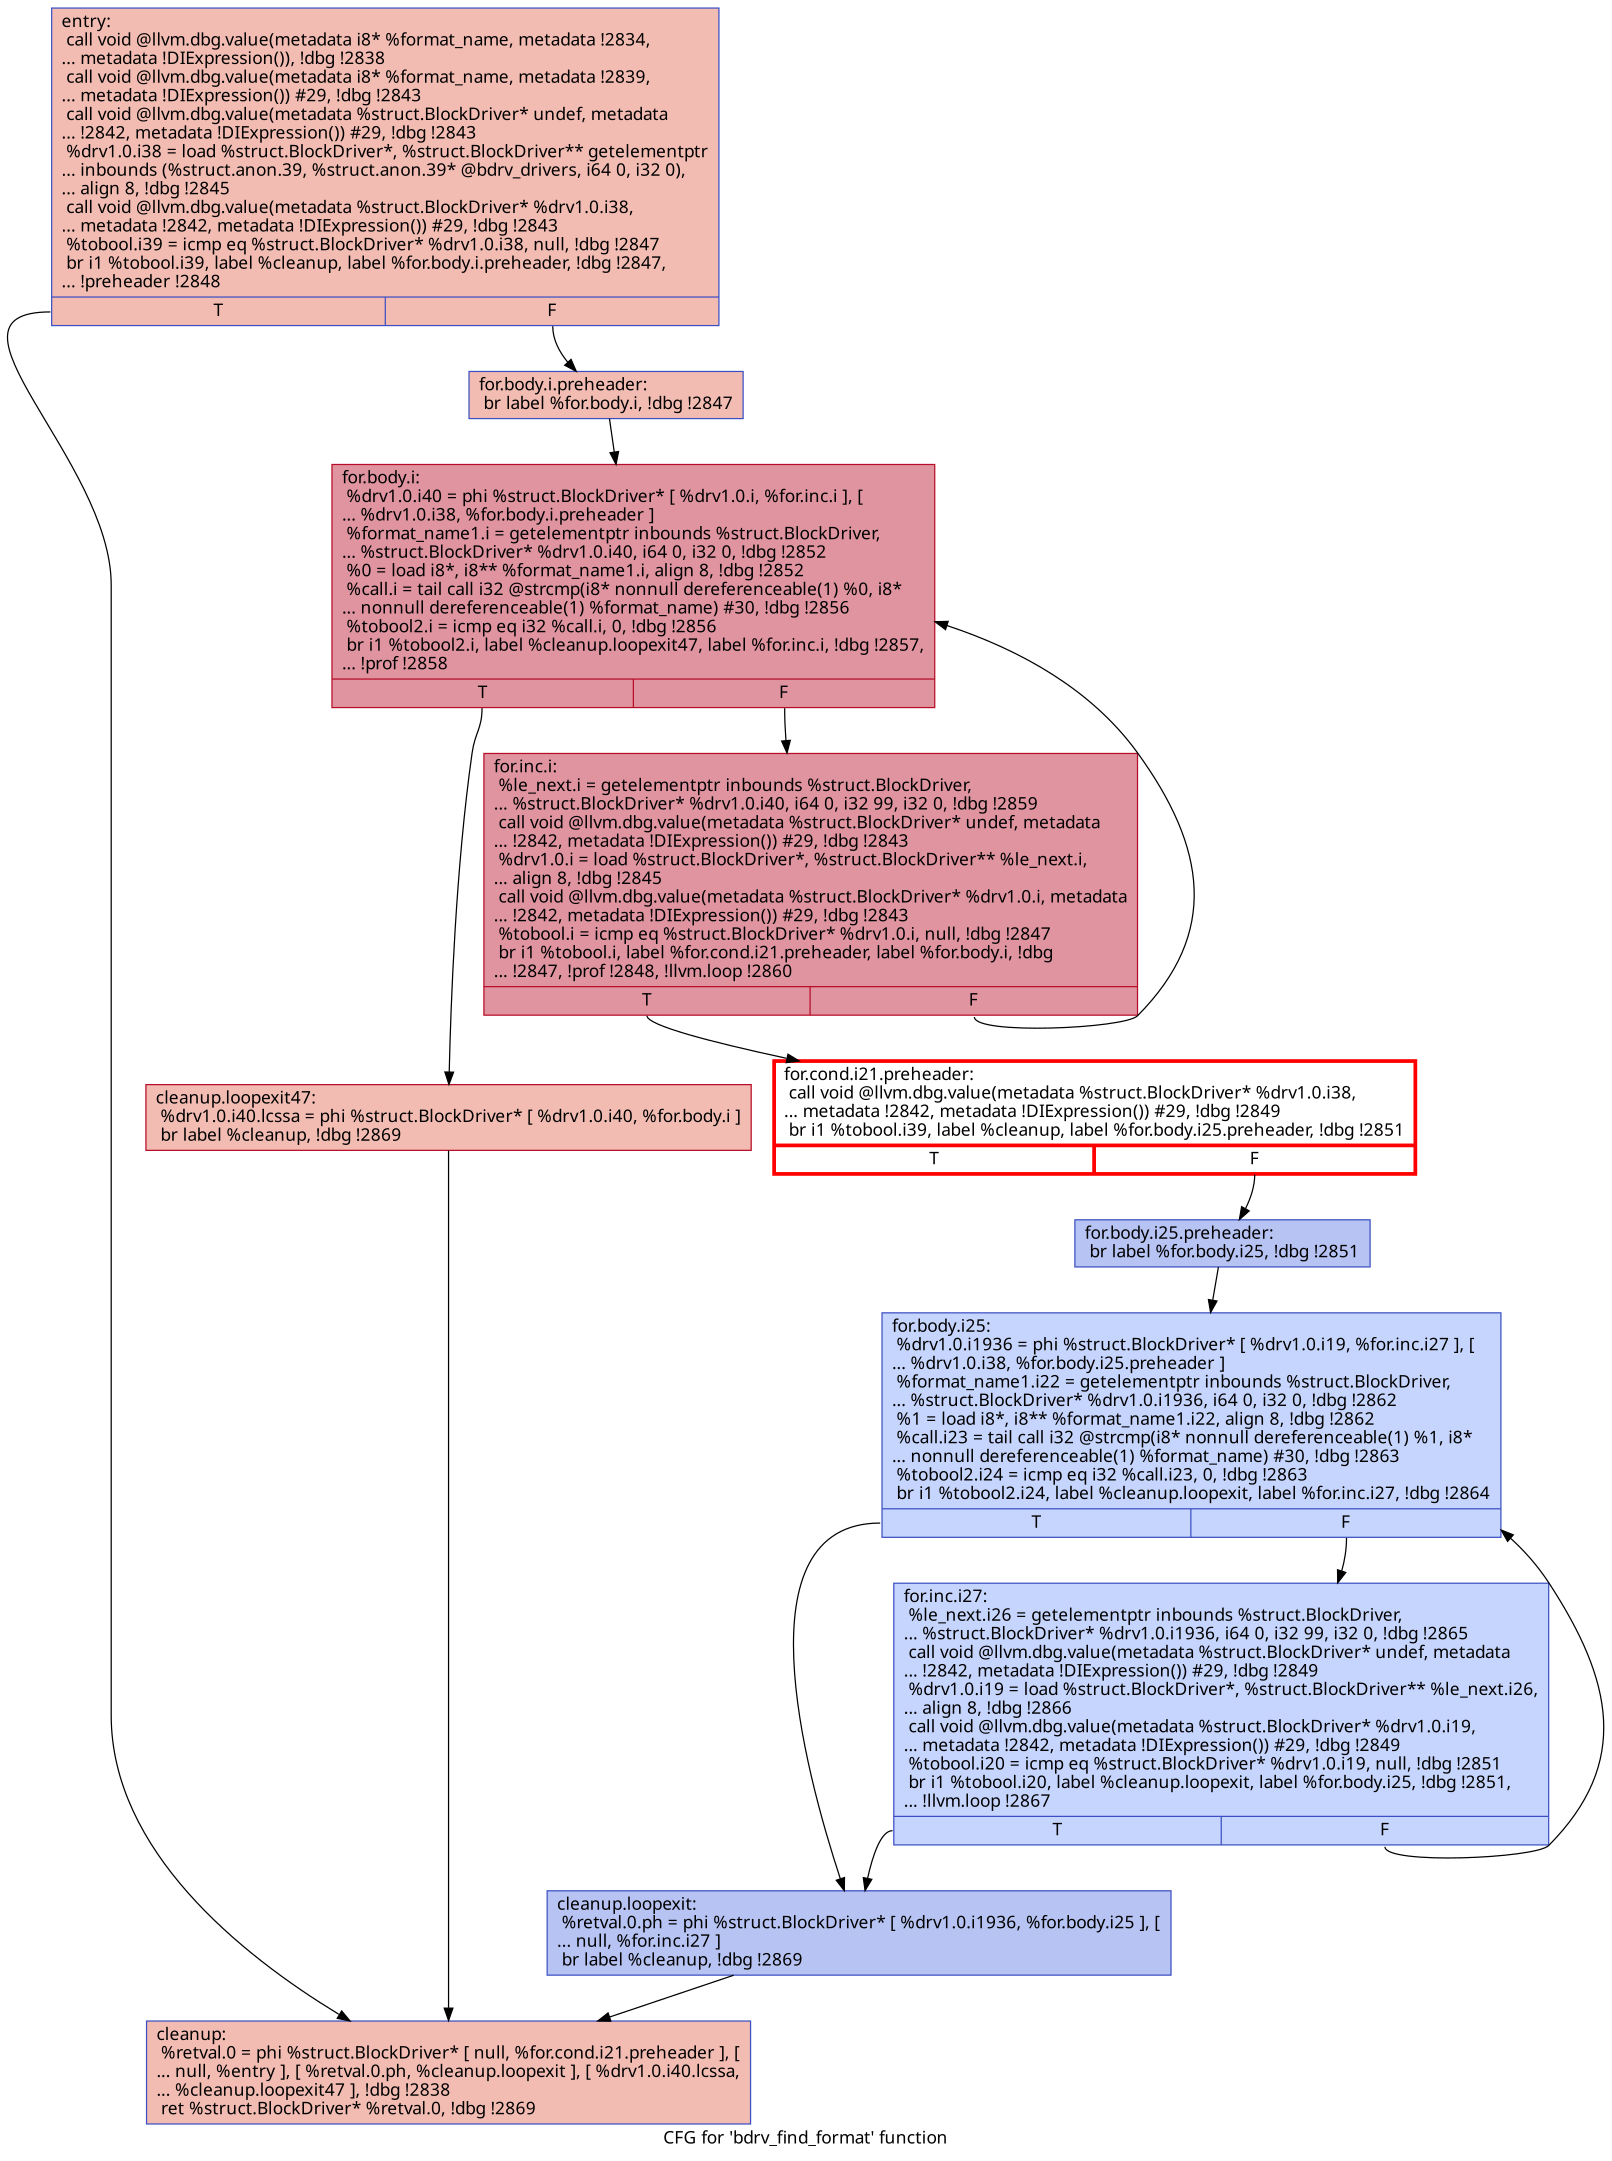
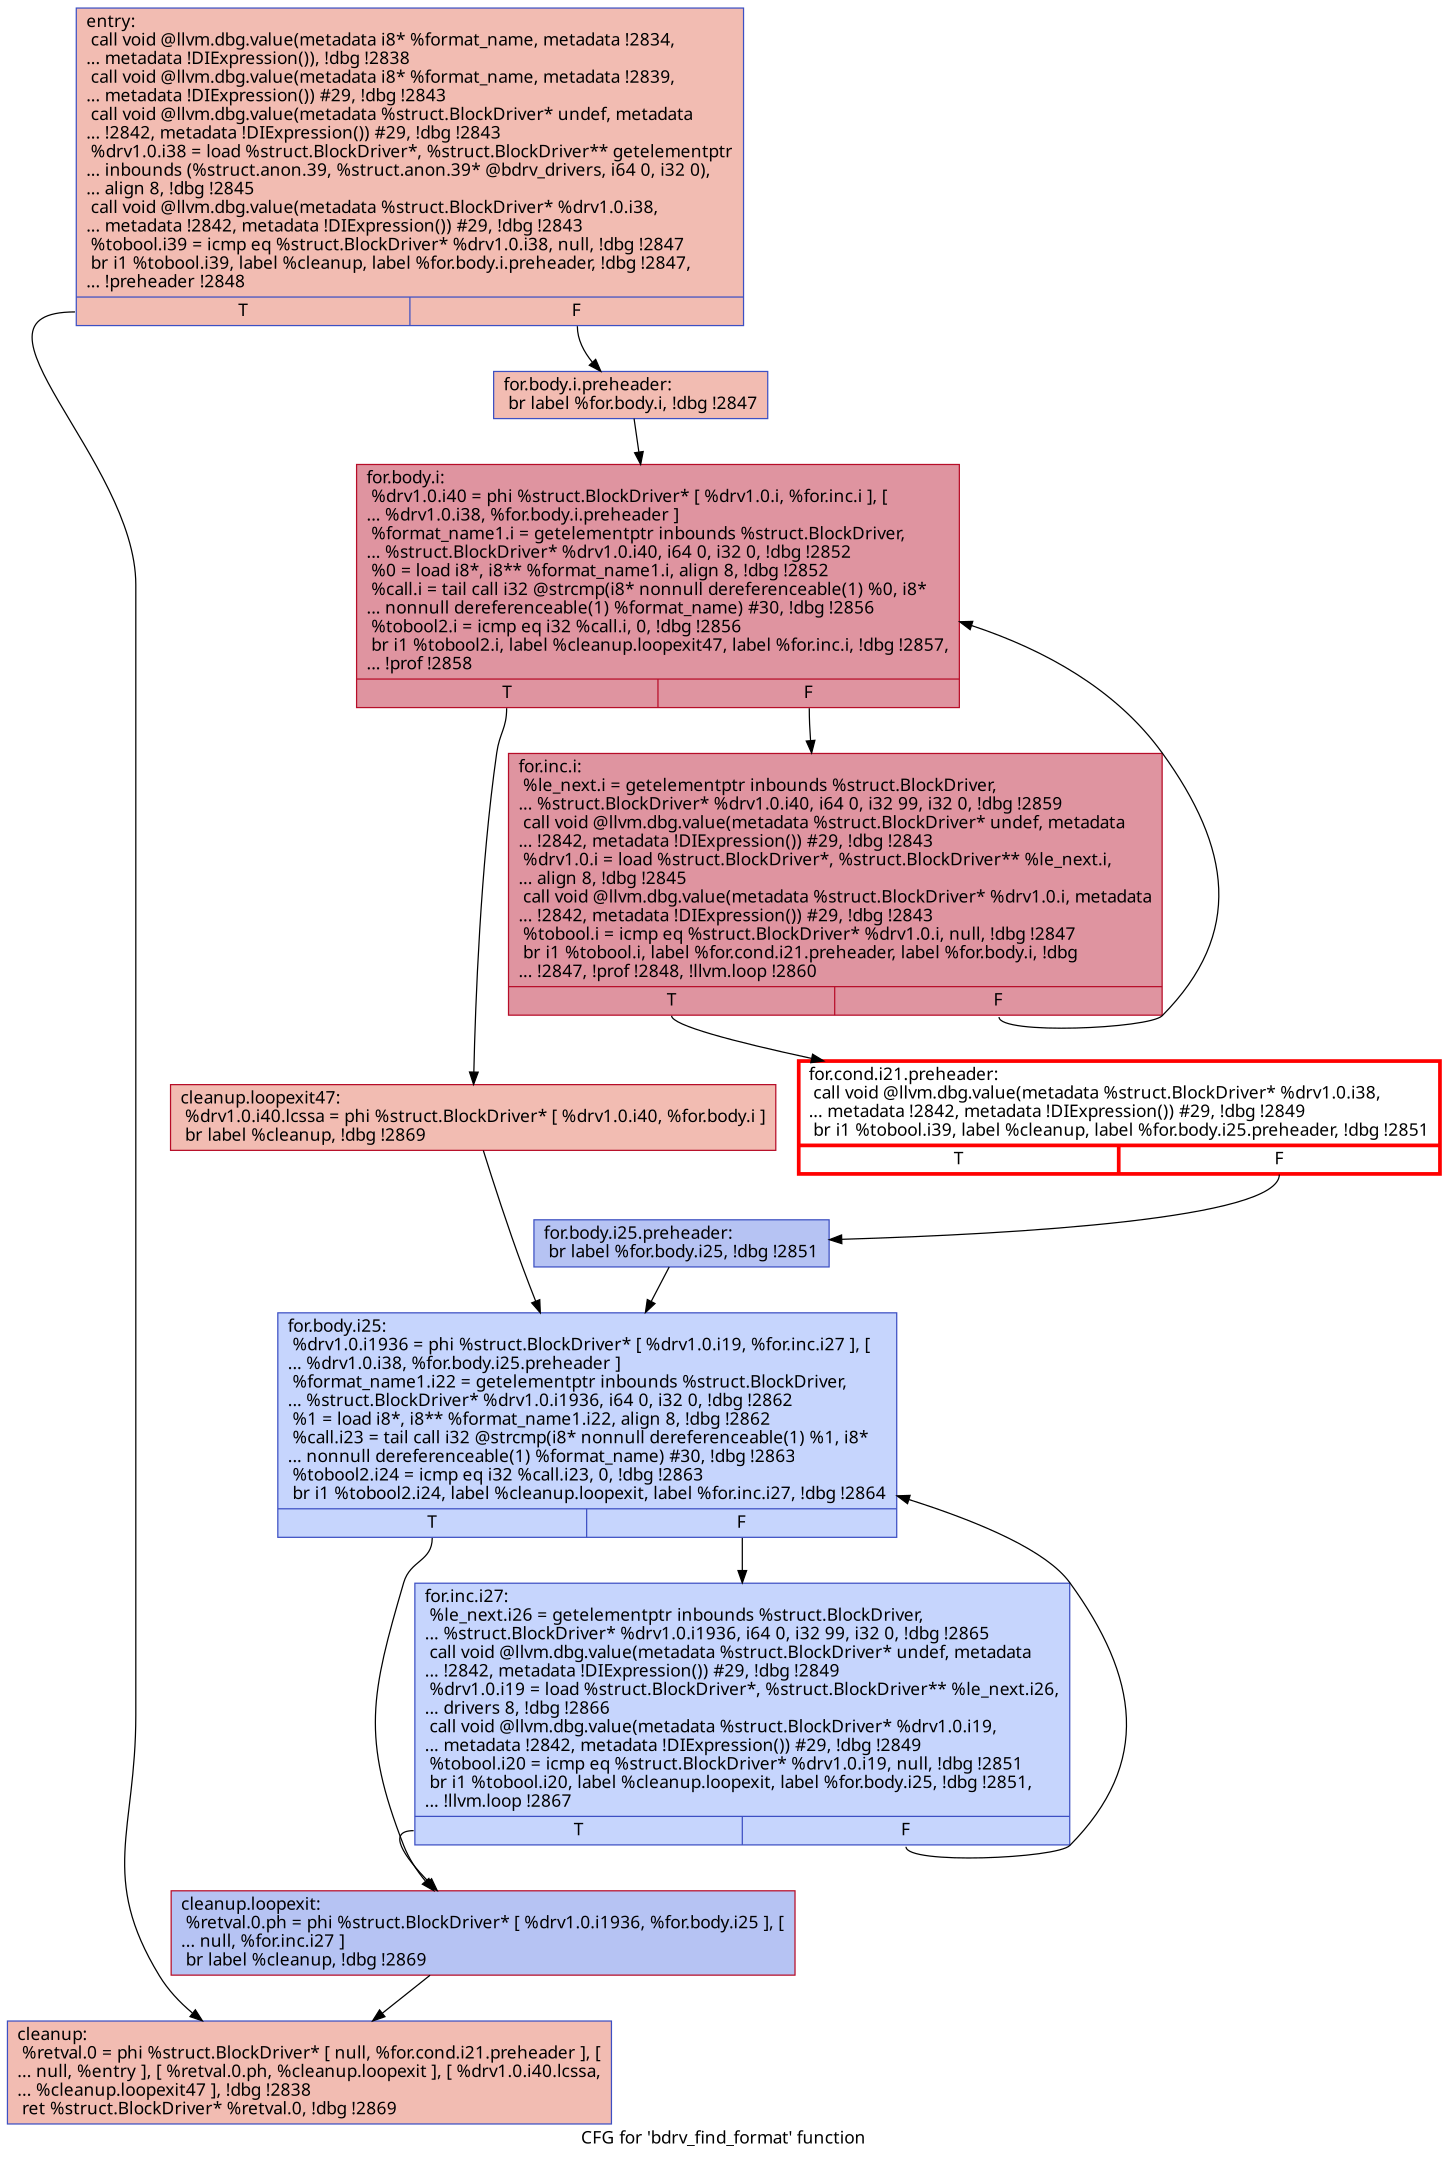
edge "cleanup.loopexit47:" -> "cleanup:": now "cleanup.loopexit47:" -> "for.body.i25:"
node "for.inc.i27:": text "... align 8, !dbg !2866" -> "... drivers 8, !dbg !2866"
node "cleanup.loopexit:": color #3d50c3ff -> #b70d28ff
